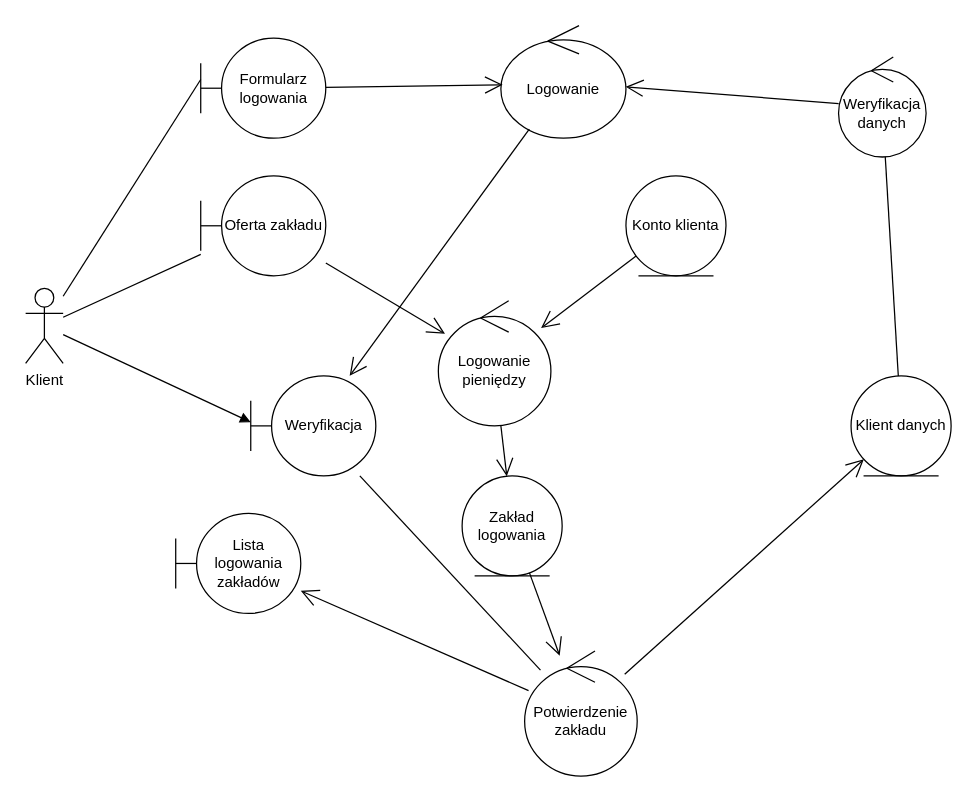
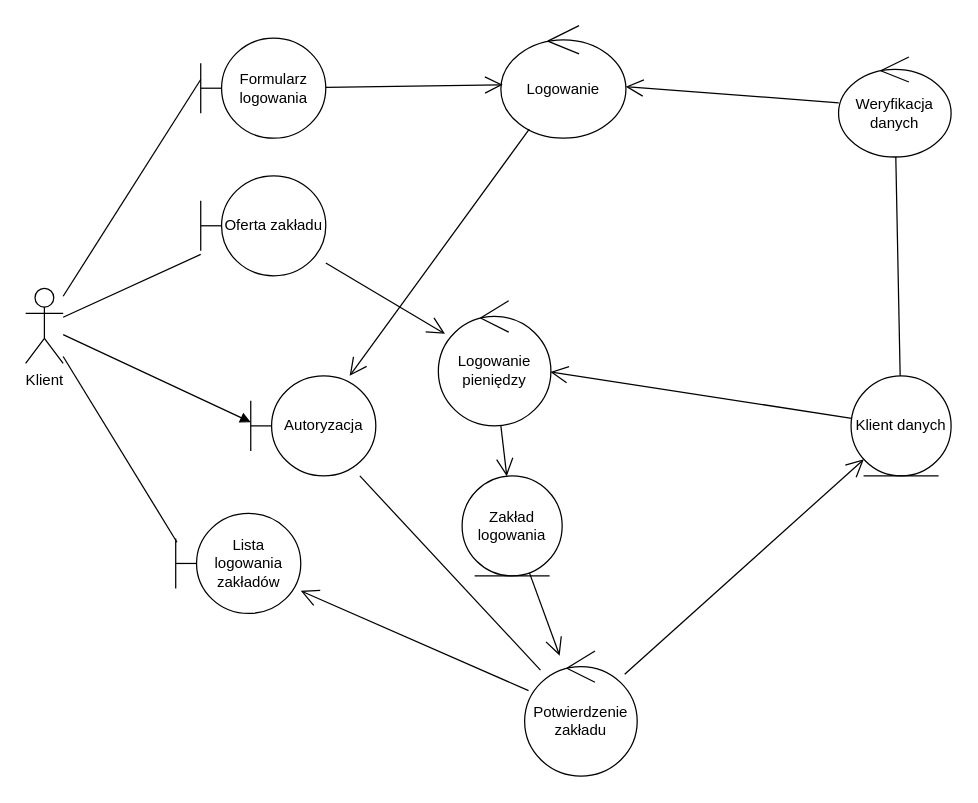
node "Weryfikacja danych": size 88x100 -> 113x100
node "Konto klienta": removed
edge "Konto klienta" -> "Logowanie pieniędzy": removed
edge "Klient danych" -> "Logowanie pieniędzy": added
node "Weryfikacja": label "Weryfikacja" -> "Autoryzacja"
edge "Klient" -- "Lista logowania zakładów": added
